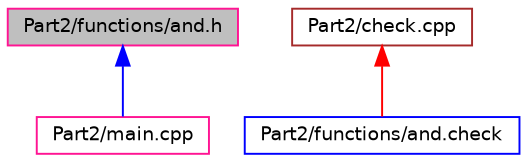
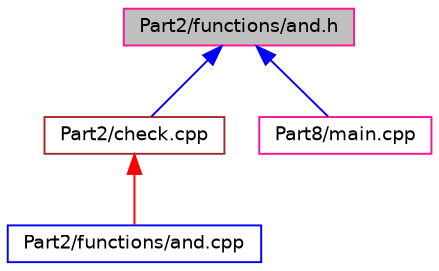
edge "Part2/check.cpp" -> "Part2/functions/and.h": added
node "Part2/main.cpp": label "Part2/main.cpp" -> "Part8/main.cpp"
node "Part2/functions/and.check": label "Part2/functions/and.check" -> "Part2/functions/and.cpp"
